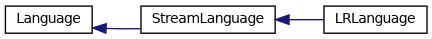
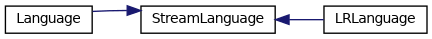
edge "StreamLanguage" -> "Language": reversed
